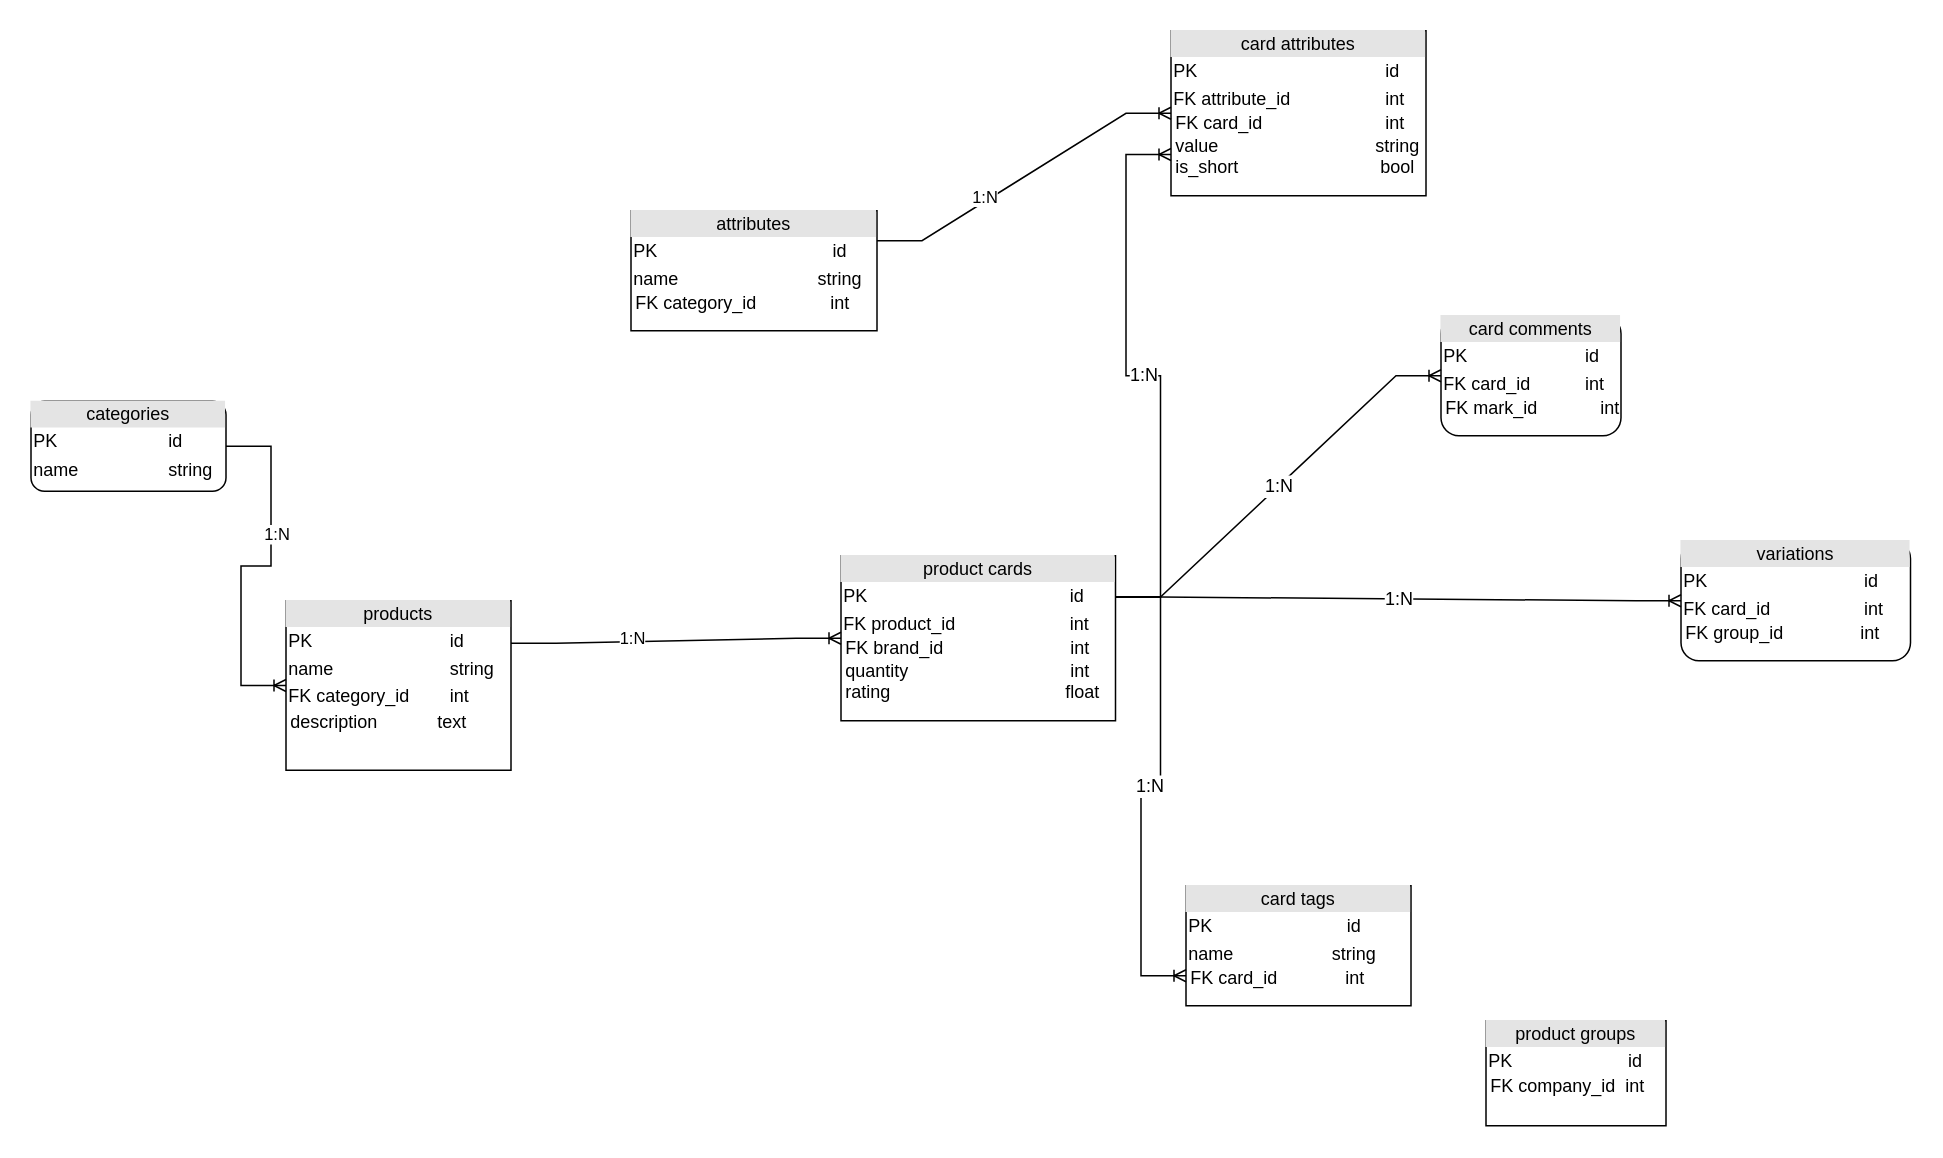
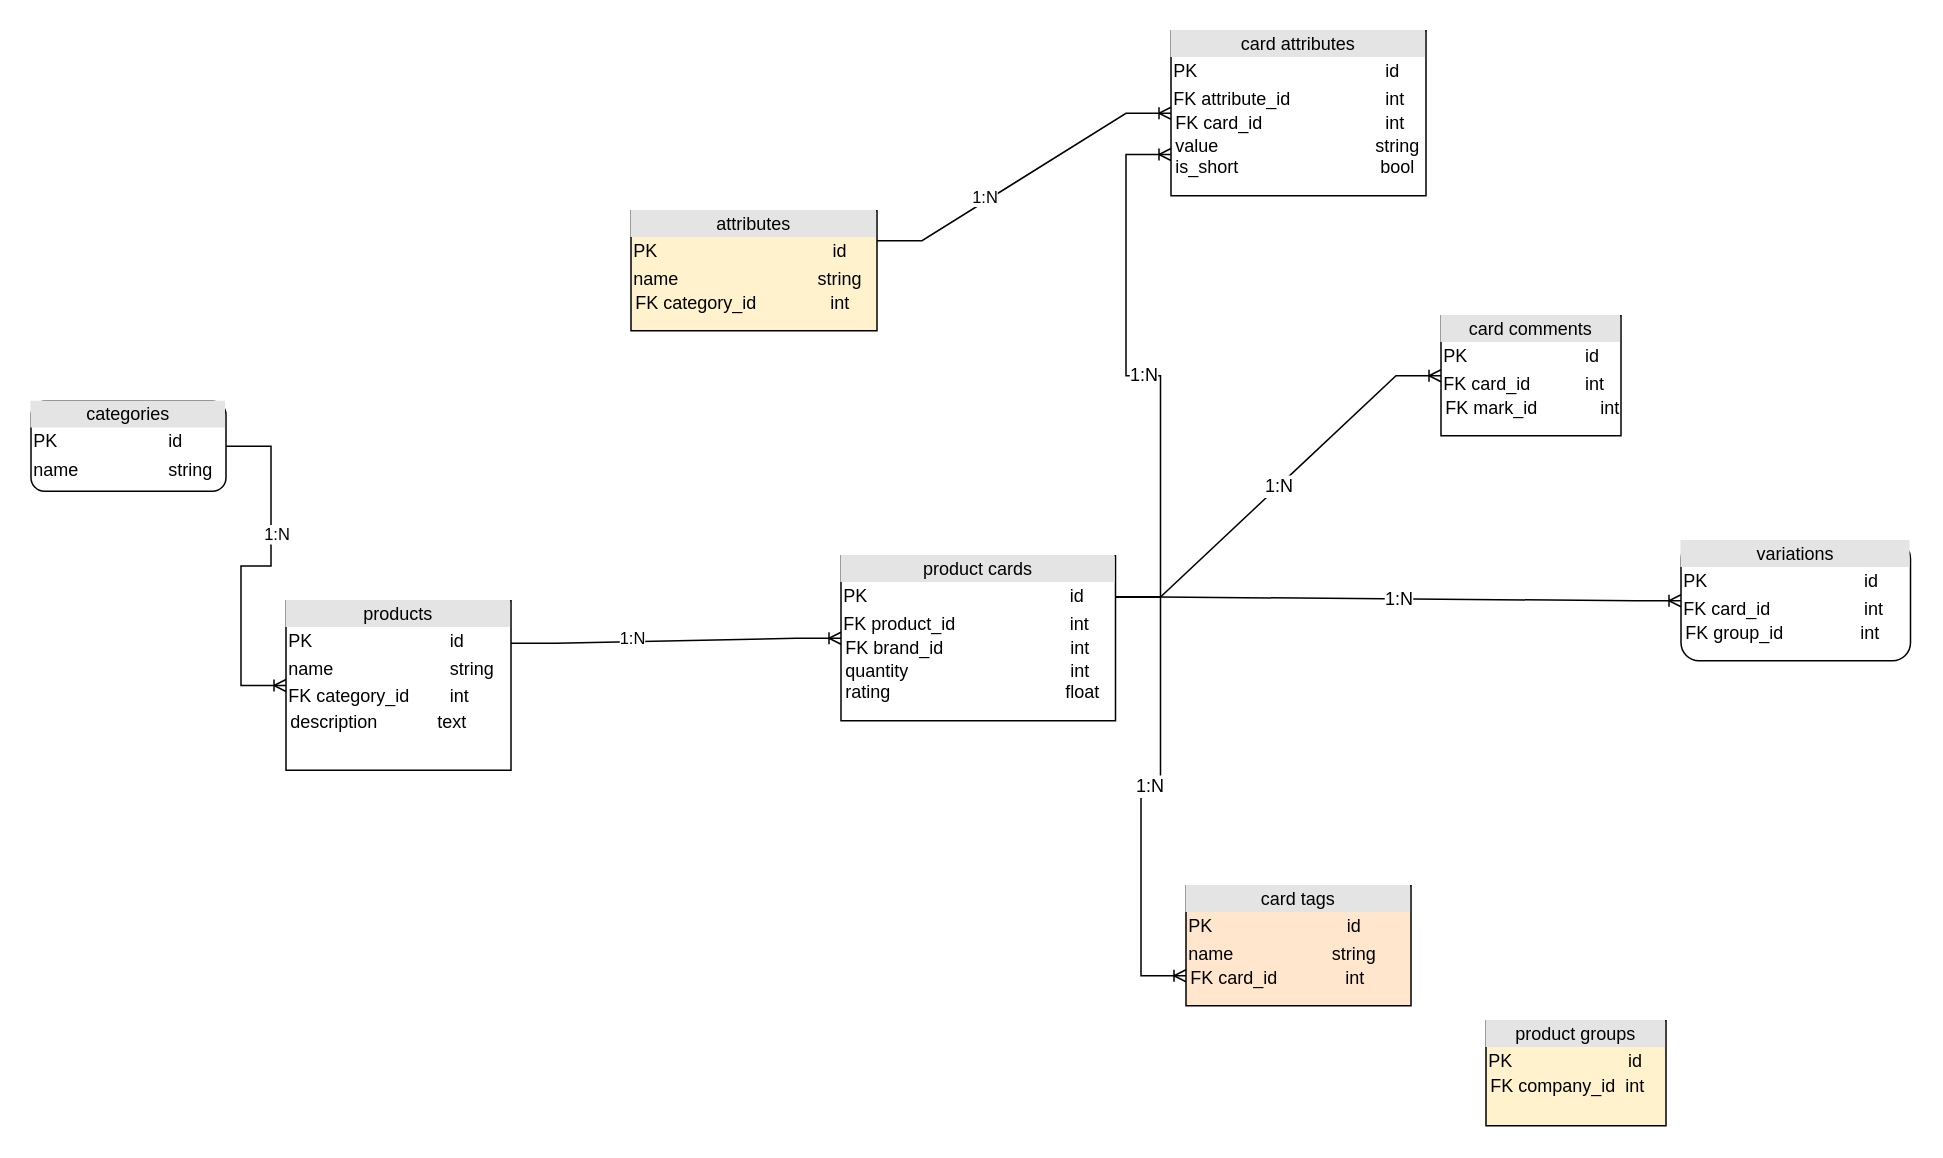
node "attributes PK id name string FK category_id int": fillcolor #ffffff -> #fff2cc
node "card comments PK id FK card_id int FK mark_id int": shape rounded rectangle -> rectangle
node "card tags PK id name string FK card_id int": fillcolor #ffffff -> #ffe6cc
node "product groups PK id FK company_id int": fillcolor #ffffff -> #fff2cc
